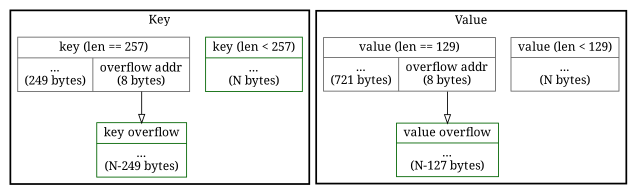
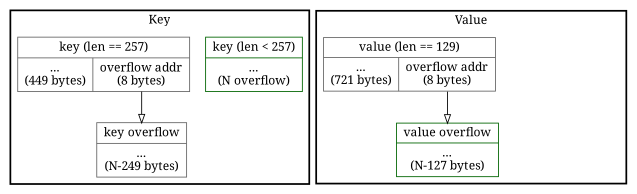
node "value (len < 129)": removed
node "key (len == 257)": text "(249 bytes)" -> "(449 bytes)"
node "key (len < 257)": text "(N bytes)" -> "(N overflow)"
node "key overflow": color darkgreen -> gray40
